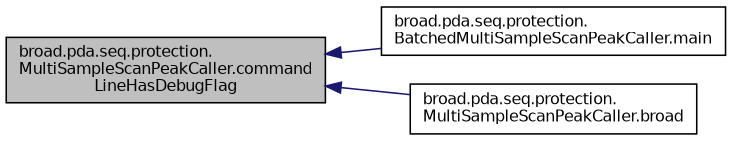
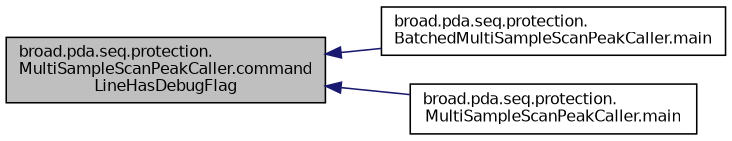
node "broad.pda.seq.protection. MultiSampleScanPeakCaller.broad": label "broad.pda.seq.protection. MultiSampleScanPeakCaller.broad" -> "broad.pda.seq.protection. MultiSampleScanPeakCaller.main"
